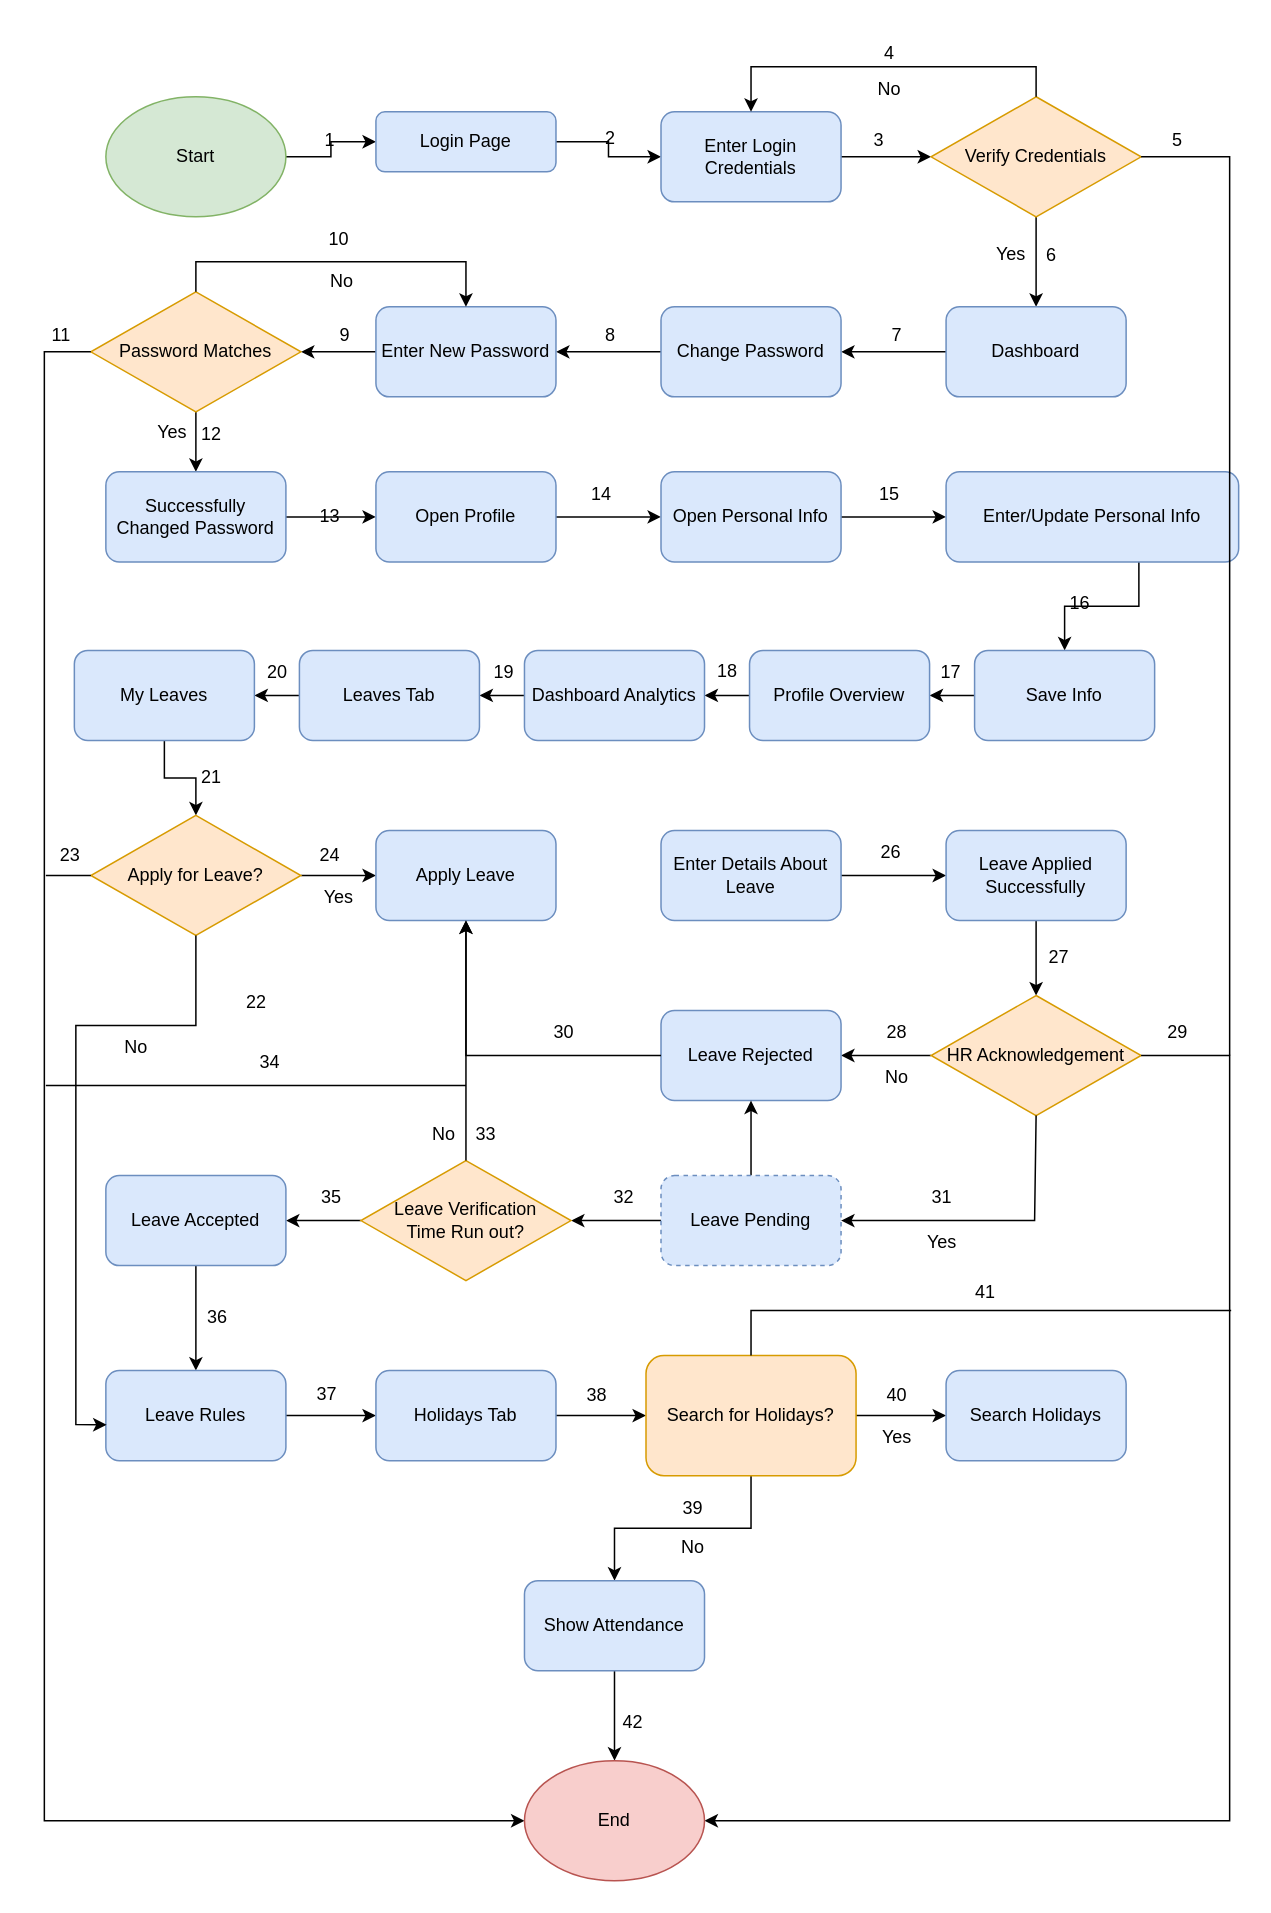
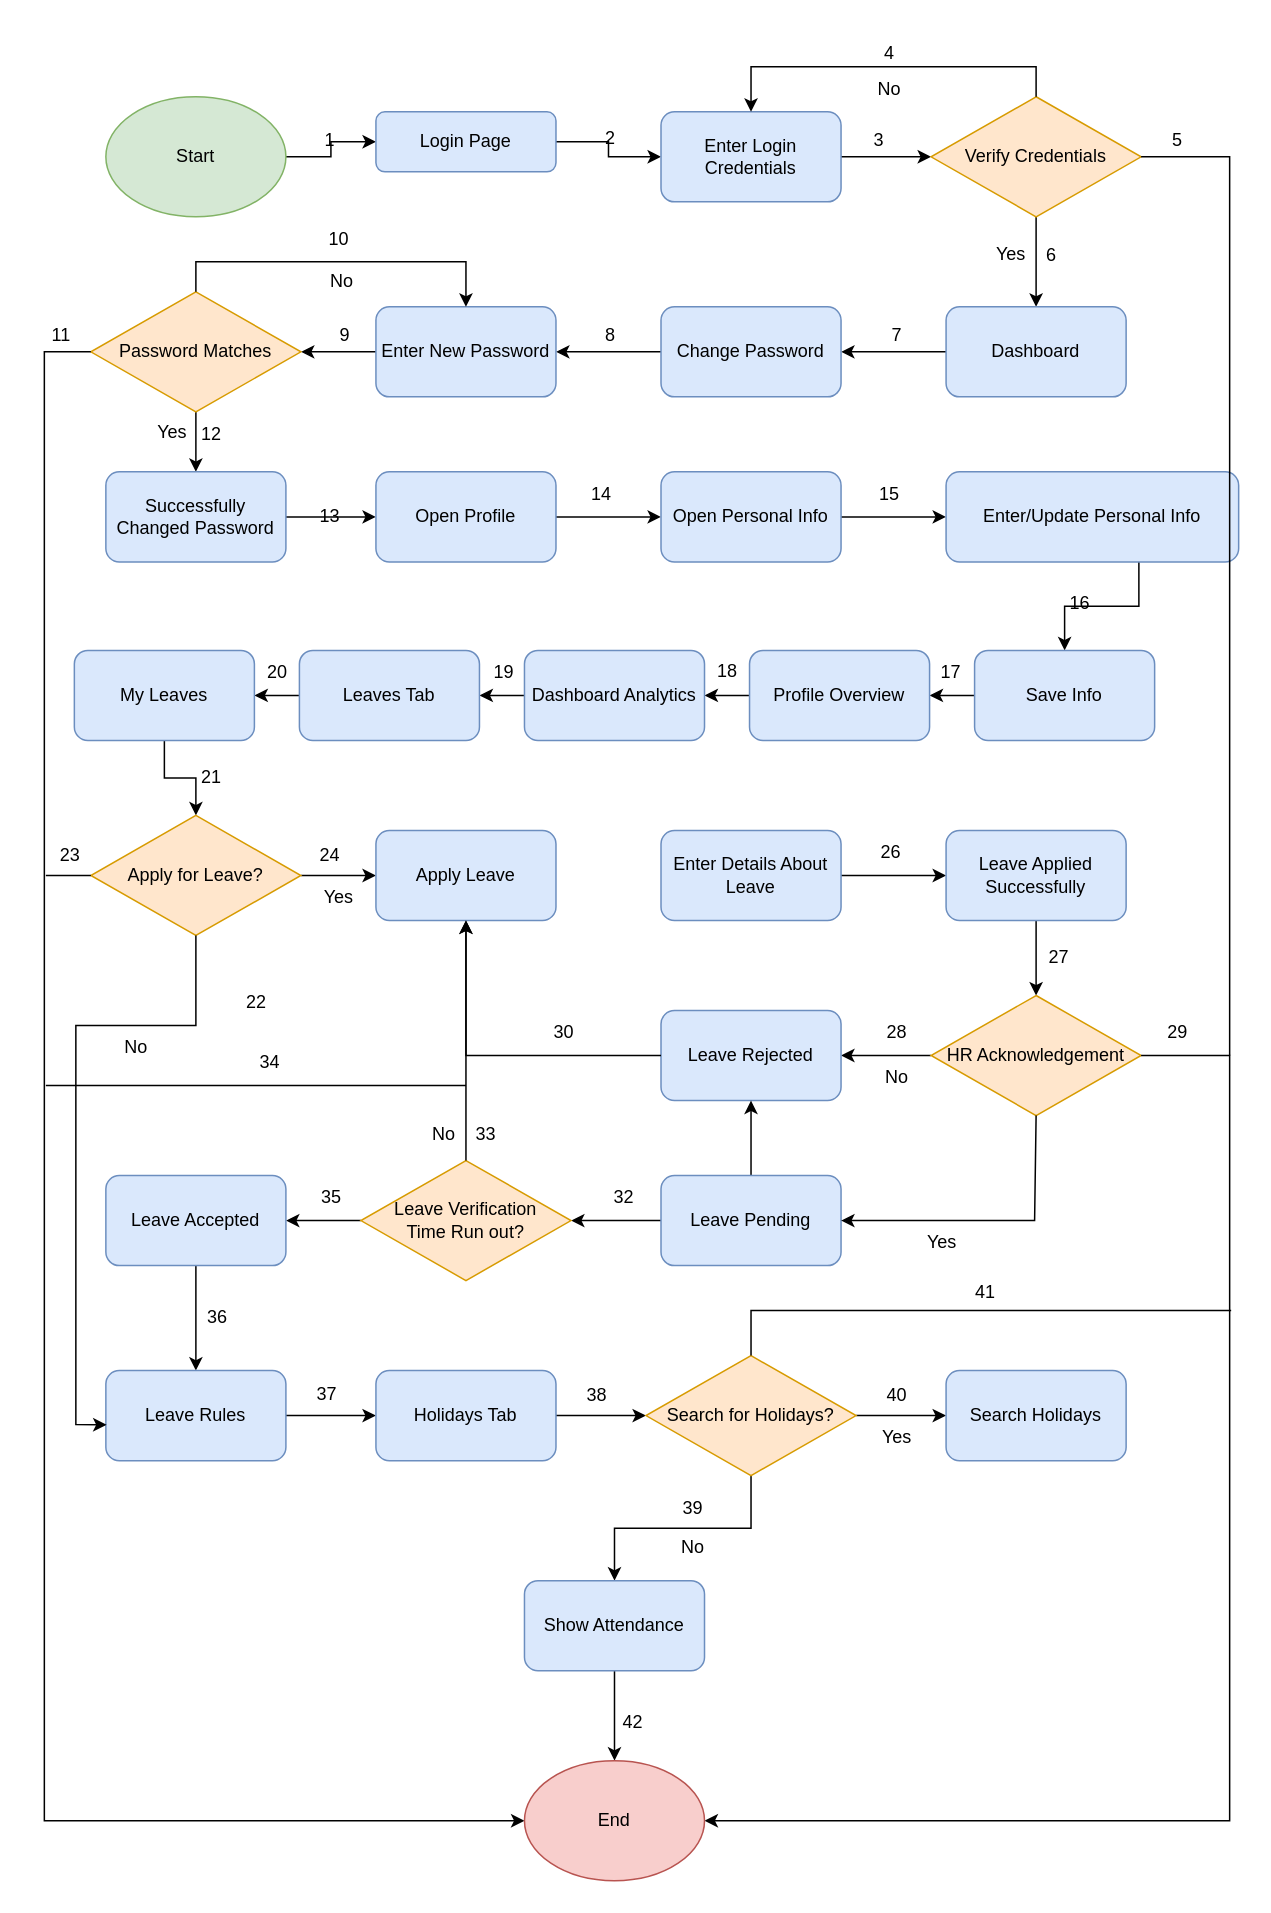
node "31": removed
node "Leave Pending": style dashed -> solid
node "Search for Holidays?": shape rounded rectangle -> diamond
